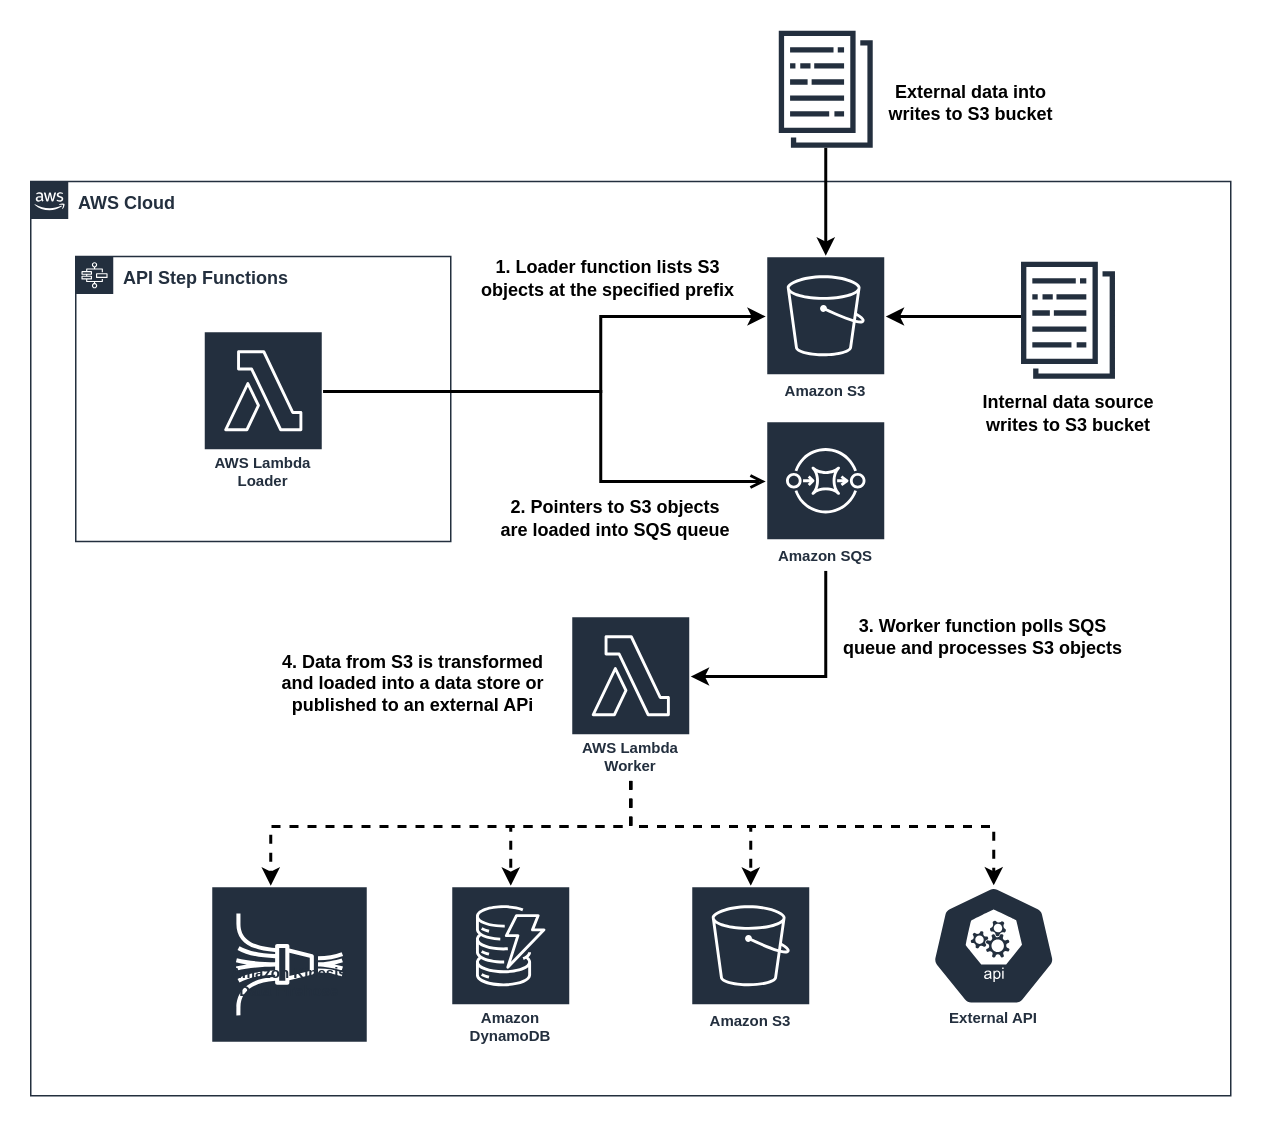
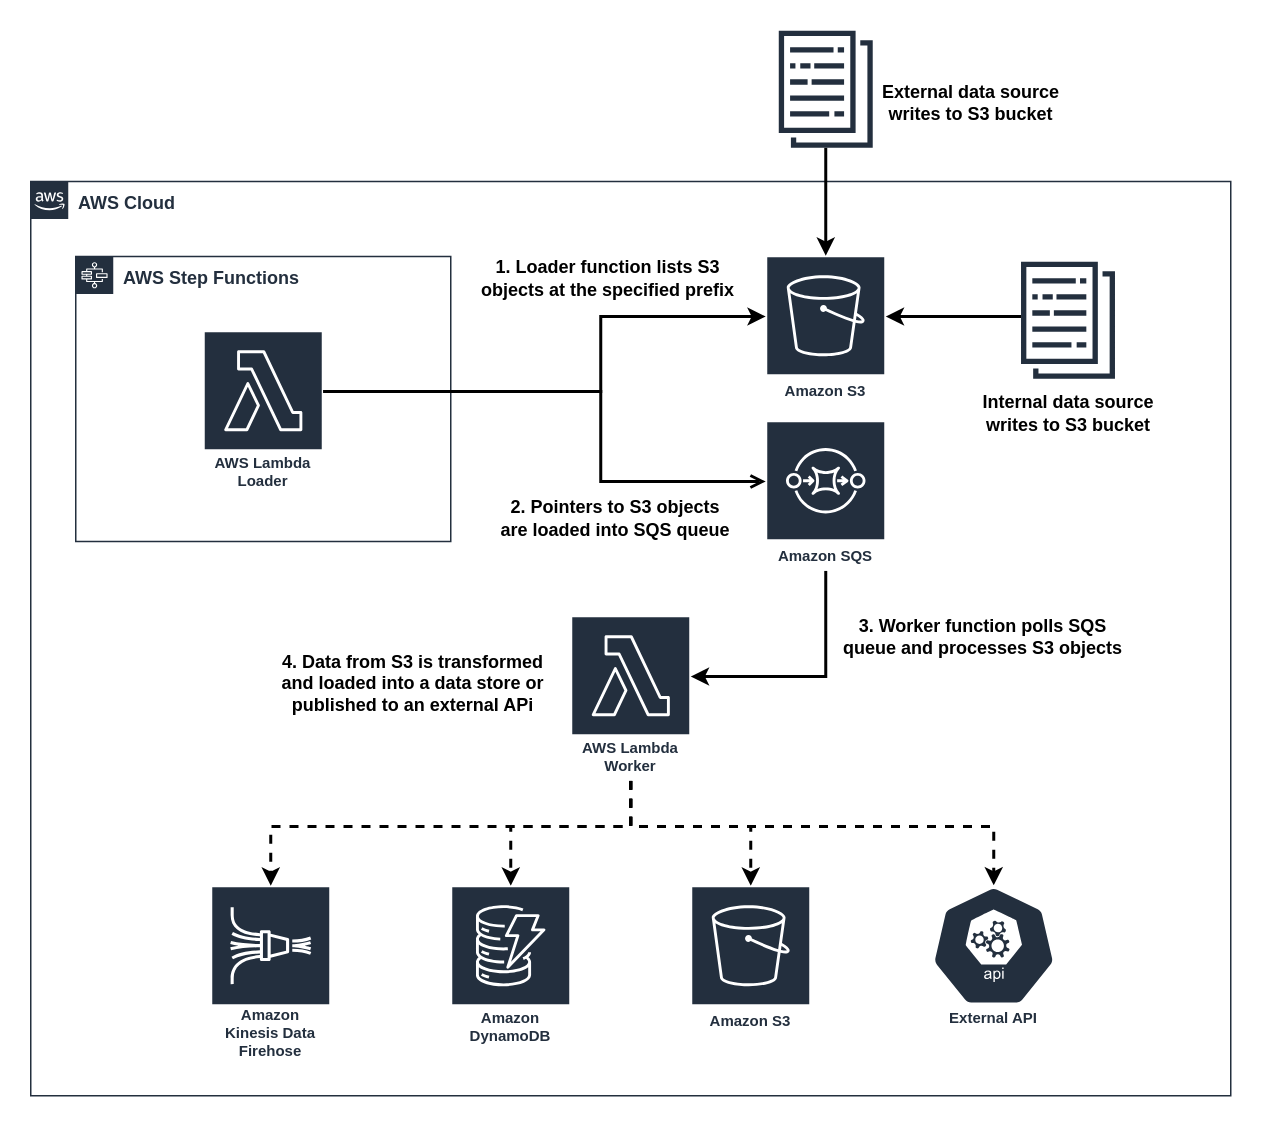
node "External data into writes to S3 bucket": label "External data into writes to S3 bucket" -> "External data source writes to S3 bucket"
node "API Step Functions": label "API Step Functions" -> "AWS Step Functions"
node "Amazon Kinesis Data Firehose": size 158x120 -> 120x180
